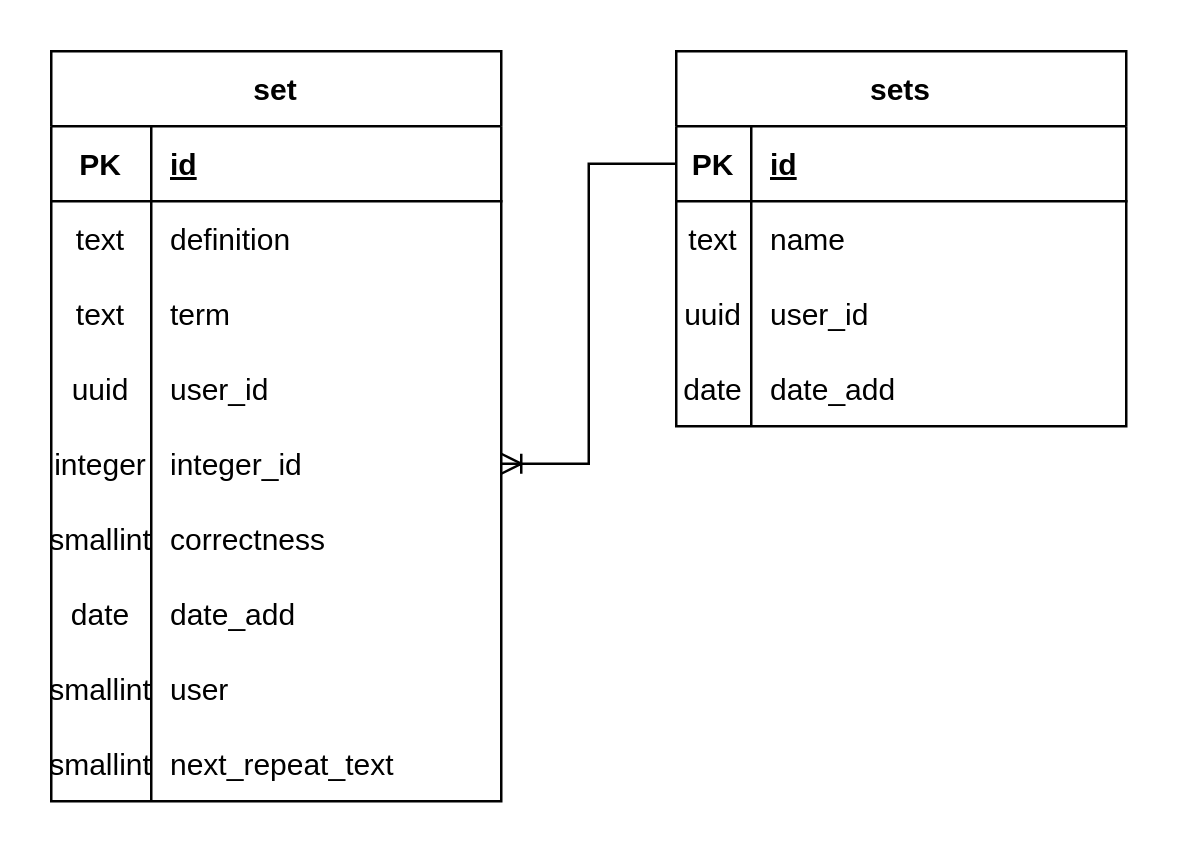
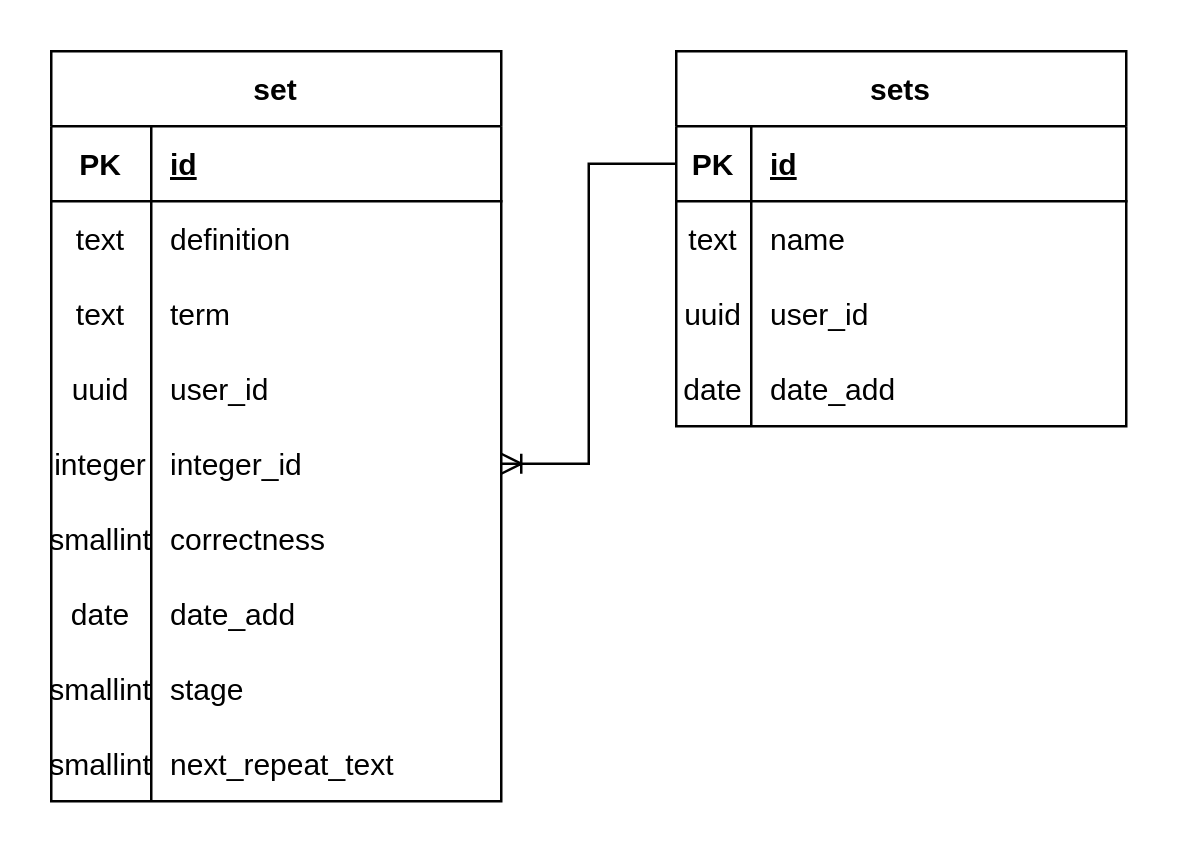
node "user": label "user" -> "stage"
